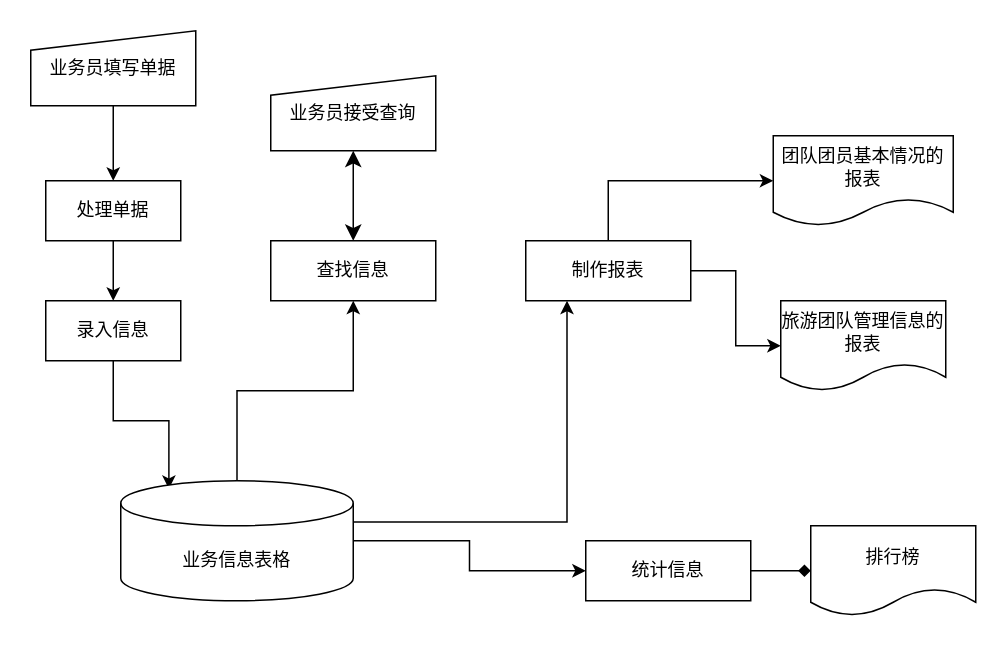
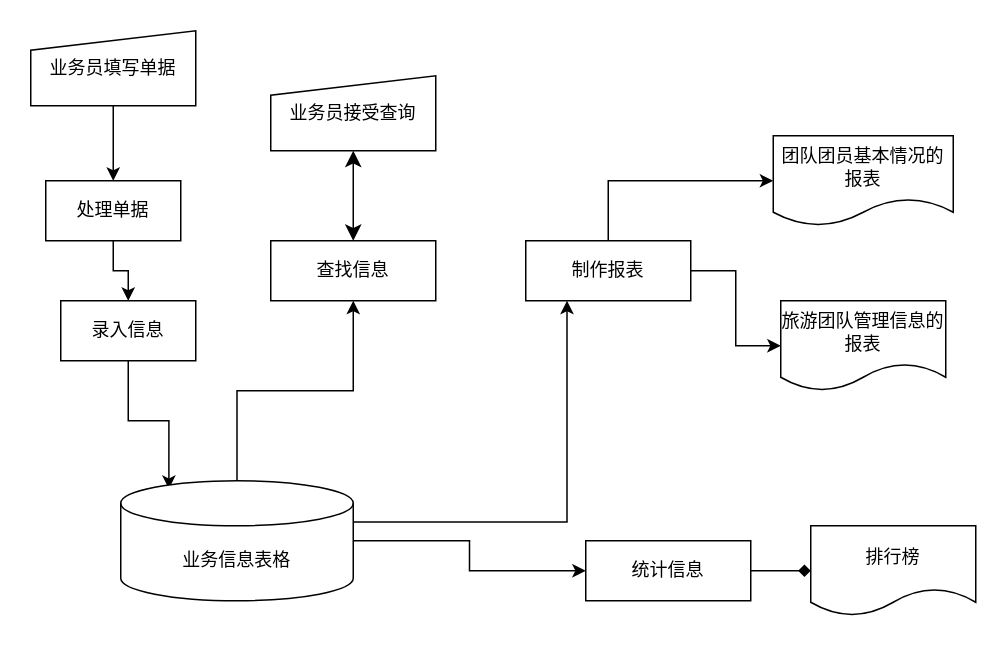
node "录入信息": moved (113, 331) -> (128, 331)
